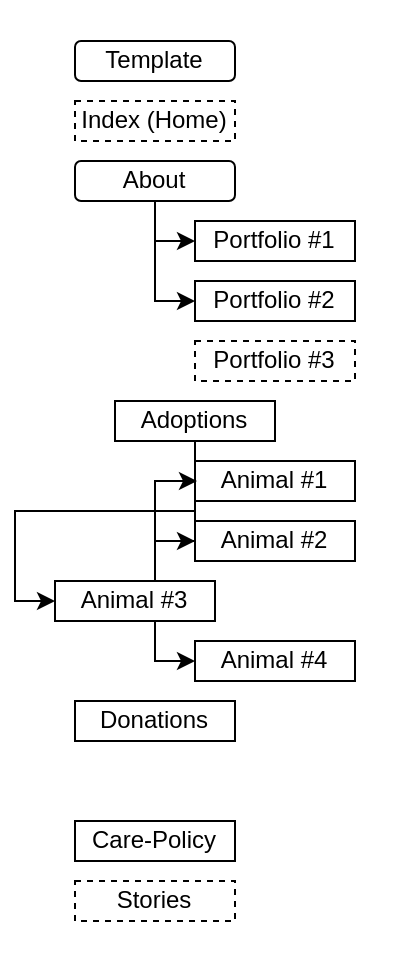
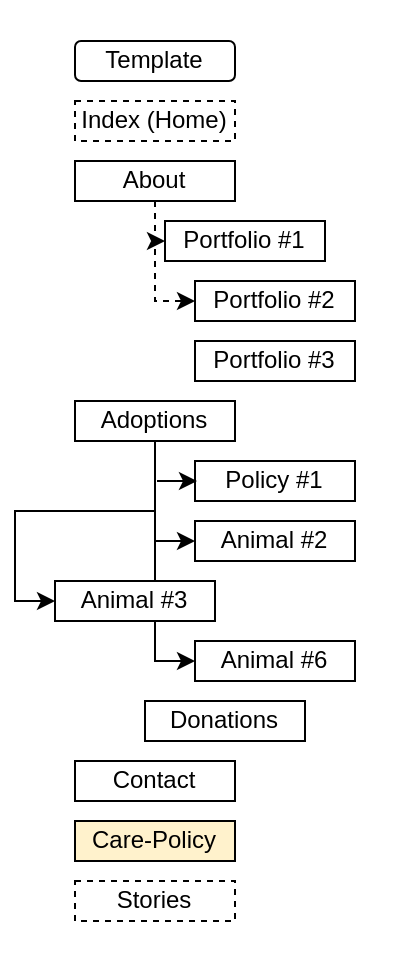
node "About": shape rounded rectangle -> rectangle
node "Portfolio #1": moved (275, 241) -> (245, 241)
edge "About" -> "Portfolio #2": style solid -> dashed
node "Portfolio #3": style dashed -> solid
node "Adoptions": moved (195, 421) -> (155, 421)
node "Animal #1": label "Animal #1" -> "Policy #1"
node "Animal #4": label "Animal #4" -> "Animal #6"
node "Donations": moved (155, 721) -> (225, 721)
node "Contact": added
node "Care-Policy": fillcolor #ffffff -> #fff2cc
